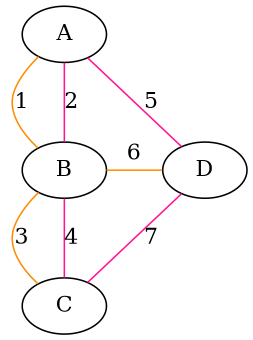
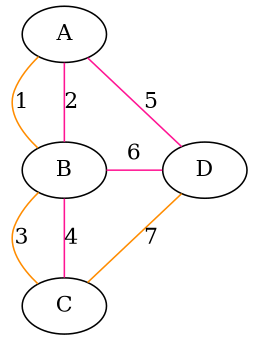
edge "B" -- "D": color darkorange -> deeppink
edge "D" -- "C": color deeppink -> darkorange
